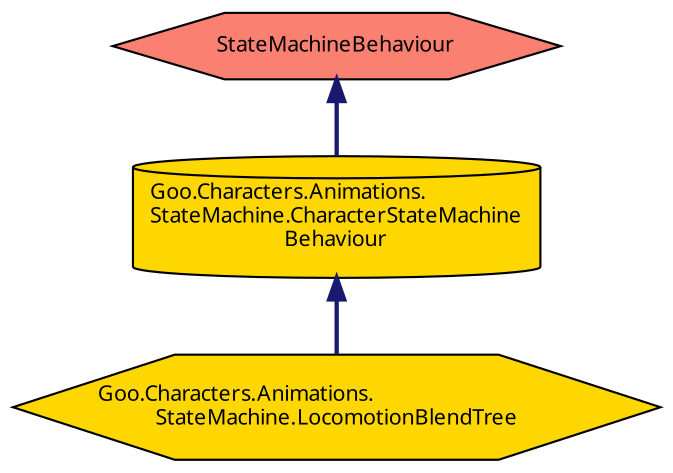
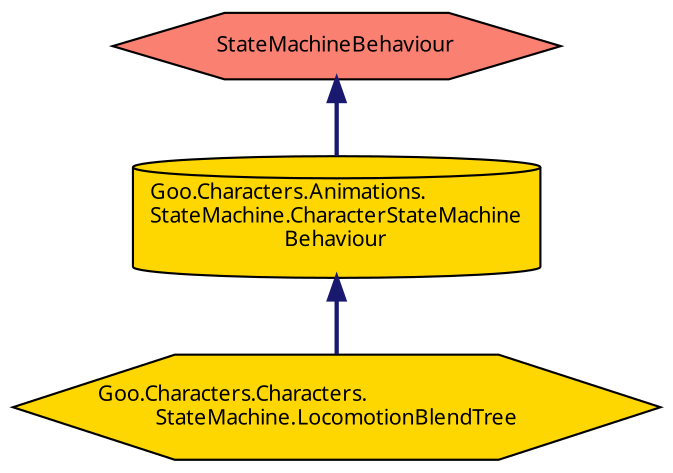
node "Goo.Characters.Animations. StateMachine.LocomotionBlendTree": label "Goo.Characters.Animations. StateMachine.LocomotionBlendTree" -> "Goo.Characters.Characters. StateMachine.LocomotionBlendTree"
